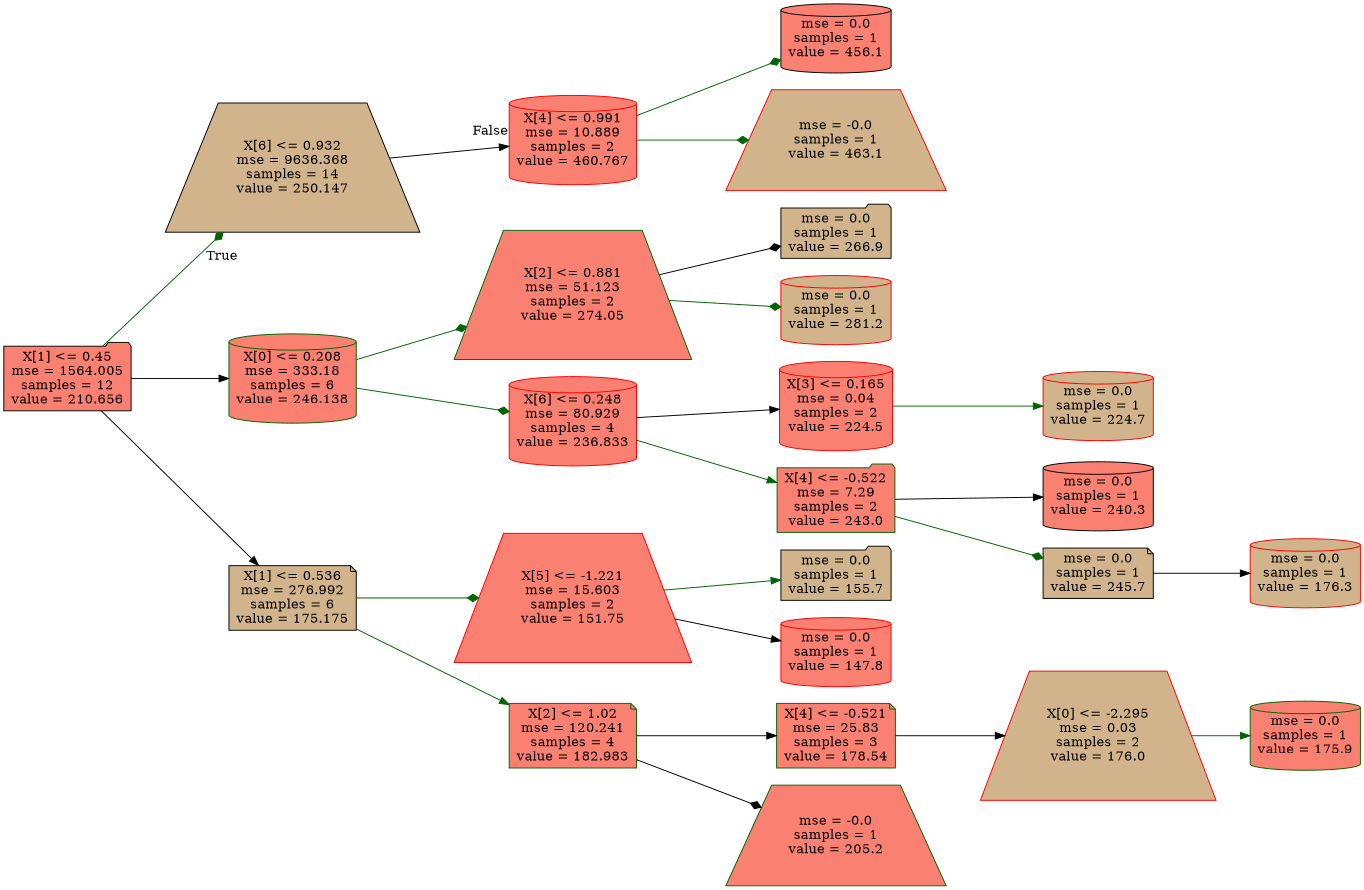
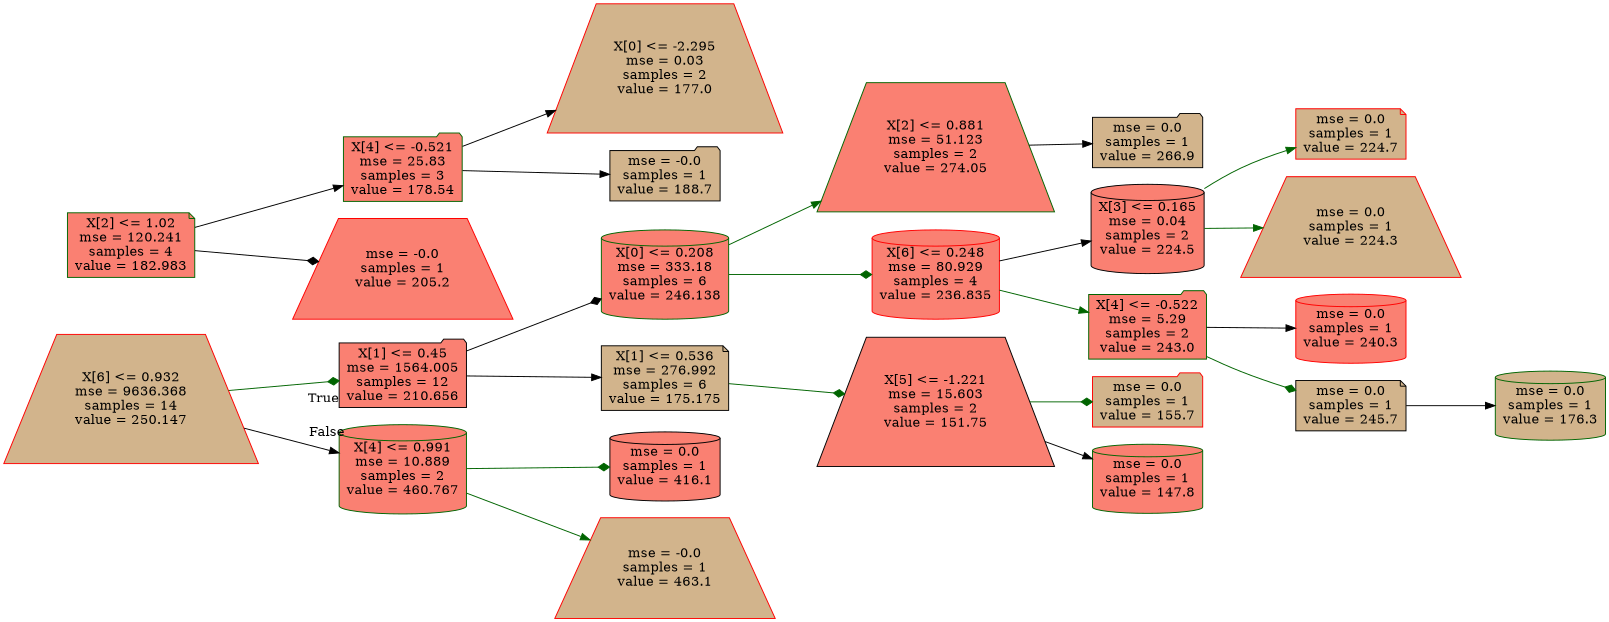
node "mse = 0.0 samples = 1 value = 456.1": label "mse = 0.0 samples = 1 value = 456.1" -> "mse = 0.0 samples = 1 value = 416.1"
node "X[4] <= 0.991 mse = 10.889 samples = 2 value = 460.767": color red -> darkgreen
edge "X[4] <= 0.991 mse = 10.889 samples = 2 value = 460.767" -> "mse = -0.0 samples = 1 value = 463.1": arrowhead diamond -> normal
node "X[6] <= 0.932 mse = 9636.368 samples = 14 value = 250.147": color black -> red
node "mse = -0.0 samples = 1 value = 188.7": added
node "mse = 0.0 samples = 1 value = 224.3": added
edge "X[2] <= 0.881 mse = 51.123 samples = 2 value = 274.05" -> "mse = 0.0 samples = 1 value = 266.9": arrowhead diamond -> normal
edge "X[1] <= 0.45 mse = 1564.005 samples = 12 value = 210.656" -> "X[6] <= 0.932 mse = 9636.368 samples = 14 value = 250.147": reversed
node "mse = 0.0 samples = 1 value = 281.2": removed
edge "X[0] <= 0.208 mse = 333.18 samples = 6 value = 246.138" -> "X[2] <= 0.881 mse = 51.123 samples = 2 value = 274.05": arrowhead diamond -> normal
edge "X[1] <= 0.45 mse = 1564.005 samples = 12 value = 210.656" -> "X[0] <= 0.208 mse = 333.18 samples = 6 value = 246.138": arrowhead normal -> diamond
node "X[3] <= 0.165 mse = 0.04 samples = 2 value = 224.5": color red -> black
node "mse = 0.0 samples = 1 value = 224.7": shape cylinder -> note
node "X[6] <= 0.248 mse = 80.929 samples = 4 value = 236.833": label "X[6] <= 0.248 mse = 80.929 samples = 4 value = 236.833" -> "X[6] <= 0.248 mse = 80.929 samples = 4 value = 236.835"
node "mse = 0.0 samples = 1 value = 240.3": color black -> red
node "X[4] <= -0.522 mse = 7.29 samples = 2 value = 243.0": label "X[4] <= -0.522 mse = 7.29 samples = 2 value = 243.0" -> "X[4] <= -0.522 mse = 5.29 samples = 2 value = 243.0"
node "mse = 0.0 samples = 1 value = 176.3": color red -> darkgreen
node "mse = 0.0 samples = 1 value = 155.7": color black -> red
edge "X[5] <= -1.221 mse = 15.603 samples = 2 value = 151.75" -> "mse = 0.0 samples = 1 value = 155.7": arrowhead normal -> diamond
node "X[5] <= -1.221 mse = 15.603 samples = 2 value = 151.75": color red -> black
node "mse = 0.0 samples = 1 value = 147.8": color red -> darkgreen
edge "X[1] <= 0.536 mse = 276.992 samples = 6 value = 175.175" -> "X[2] <= 1.02 mse = 120.241 samples = 4 value = 182.983": removed
node "X[4] <= -0.521 mse = 25.83 samples = 3 value = 178.54": shape note -> folder
node "X[0] <= -2.295 mse = 0.03 samples = 2 value = 176.0": label "X[0] <= -2.295 mse = 0.03 samples = 2 value = 176.0" -> "X[0] <= -2.295 mse = 0.03 samples = 2 value = 177.0"
node "mse = 0.0 samples = 1 value = 175.9": removed
node "mse = -0.0 samples = 1 value = 205.2": color darkgreen -> red
